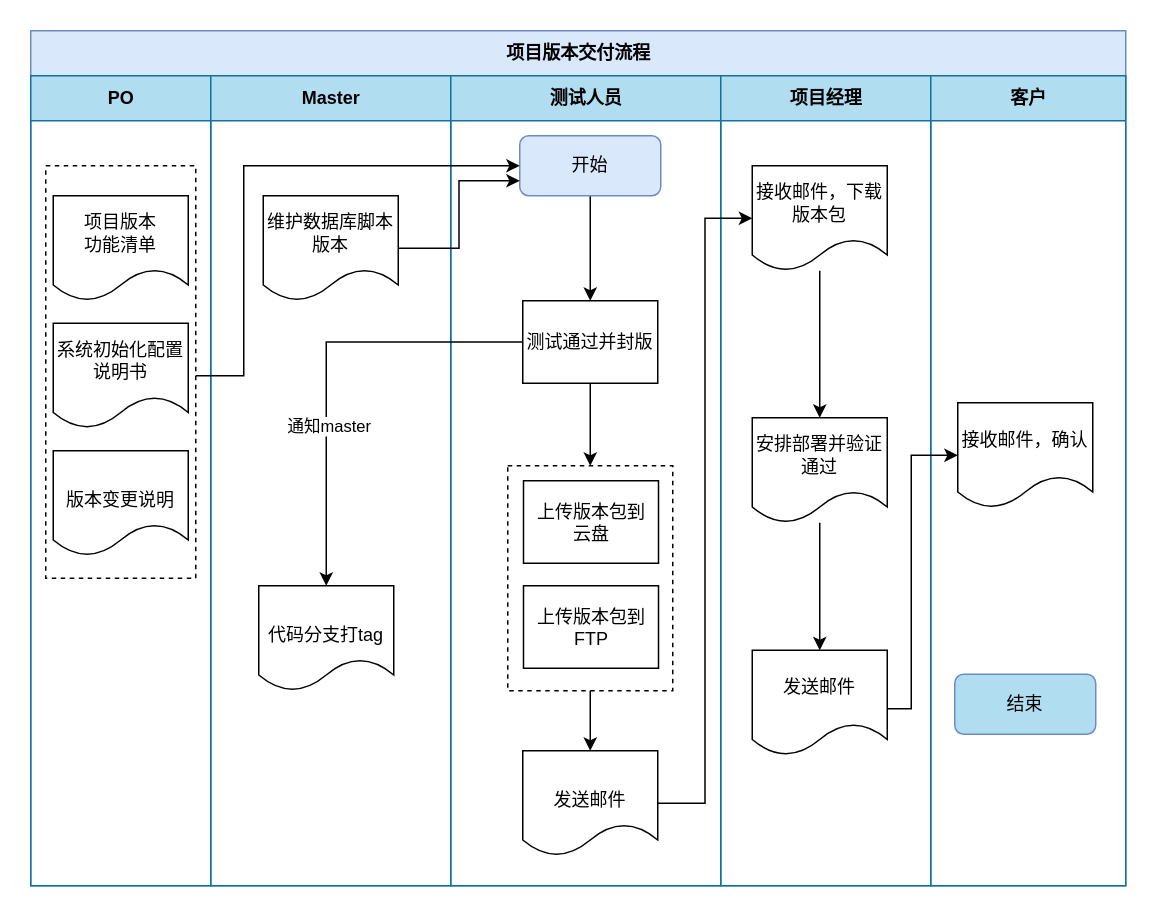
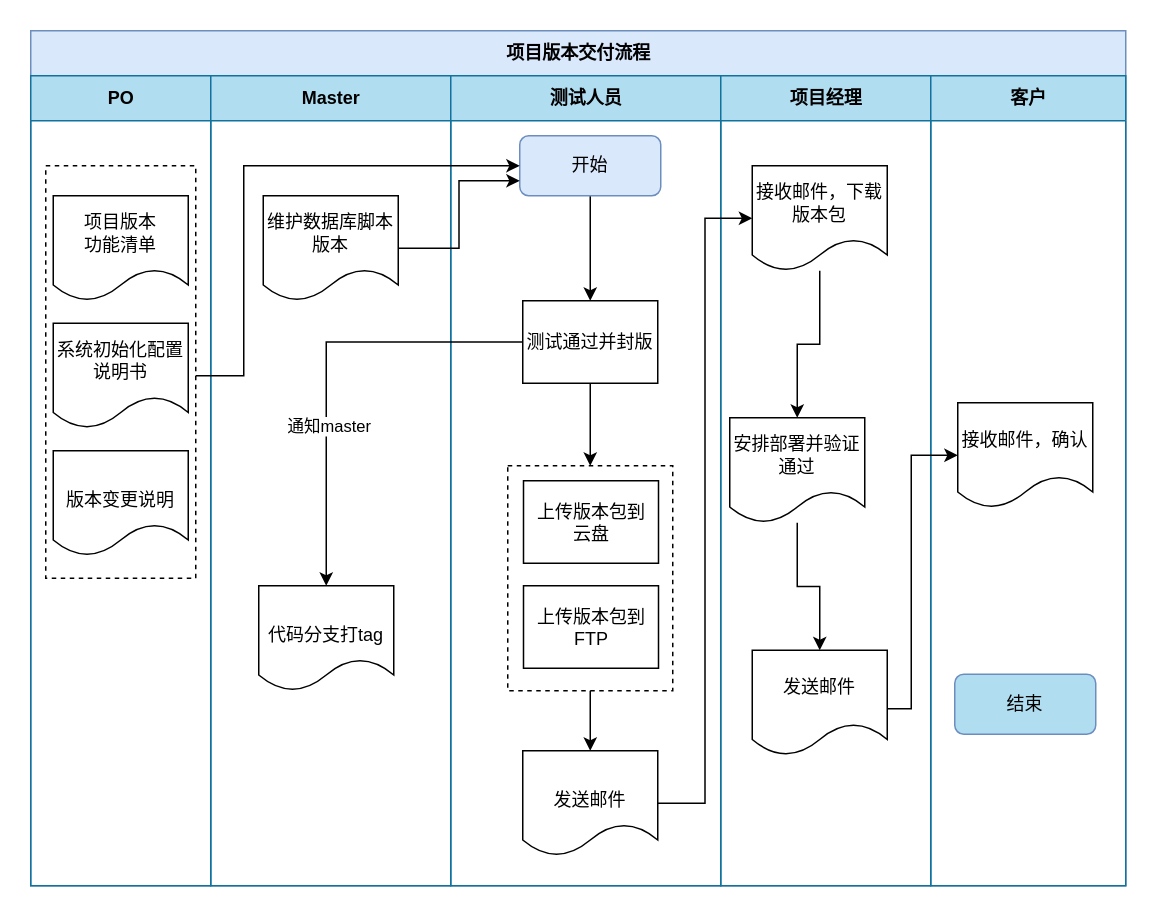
node "安排部署并验证通过": moved (820, 470) -> (797, 470)
